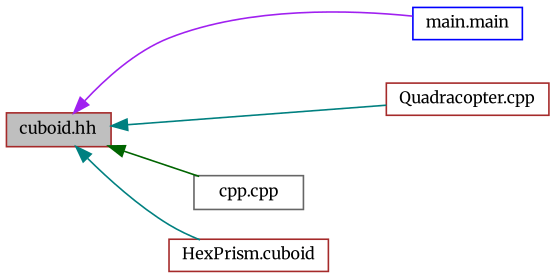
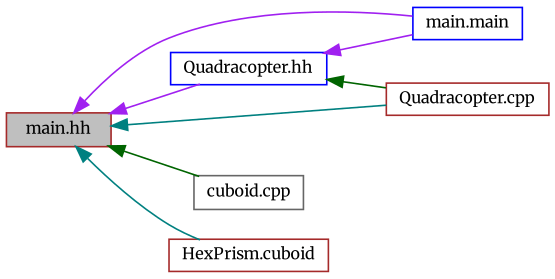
node "Quadracopter.hh": added
node "cuboid.hh": label "cuboid.hh" -> "main.hh"
node "cpp.cpp": label "cpp.cpp" -> "cuboid.cpp"
